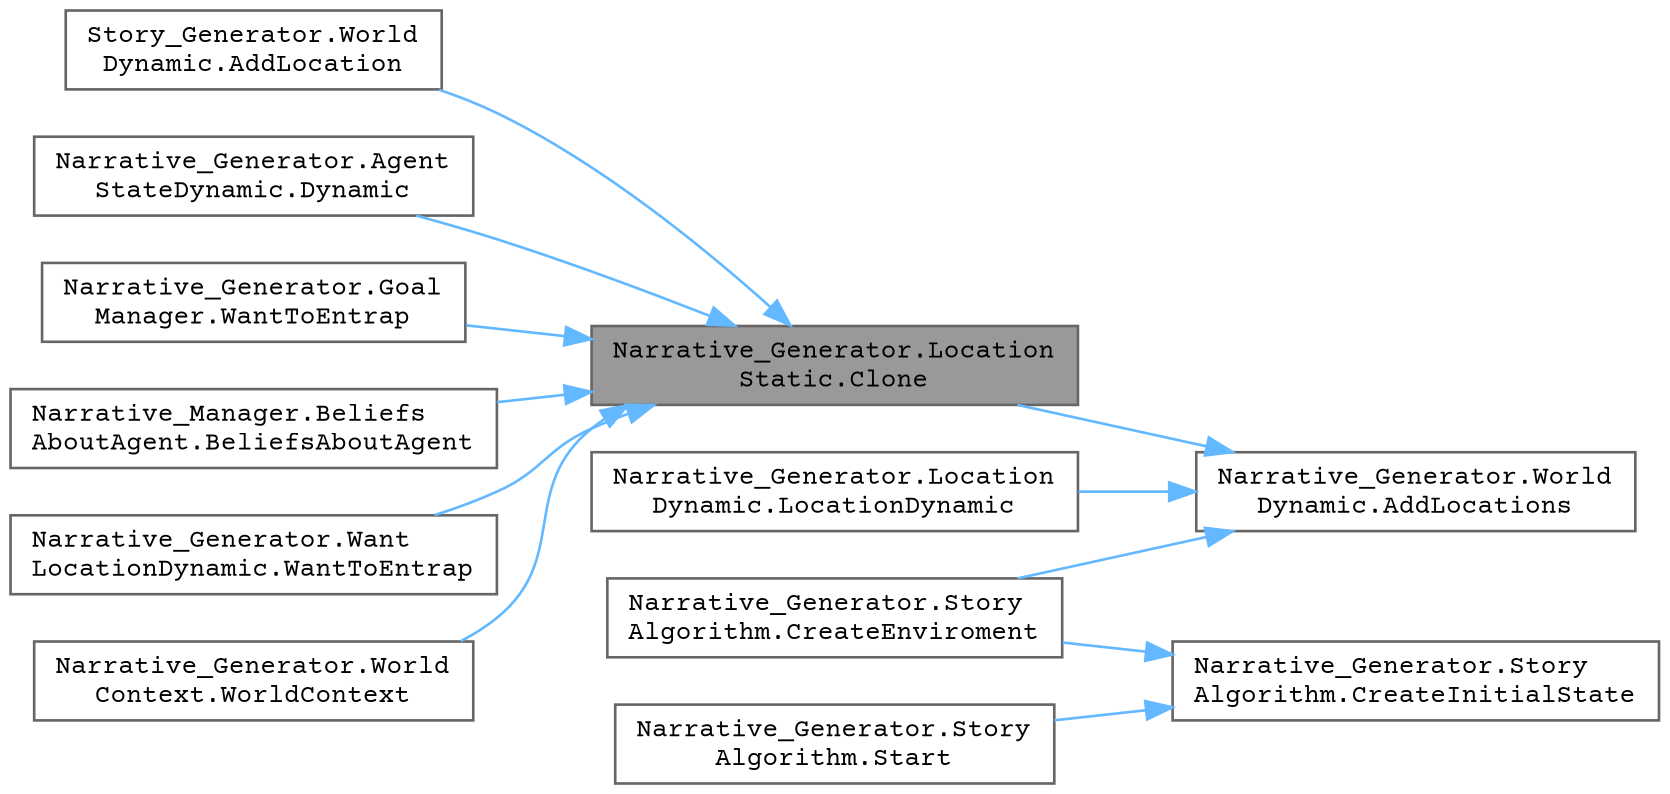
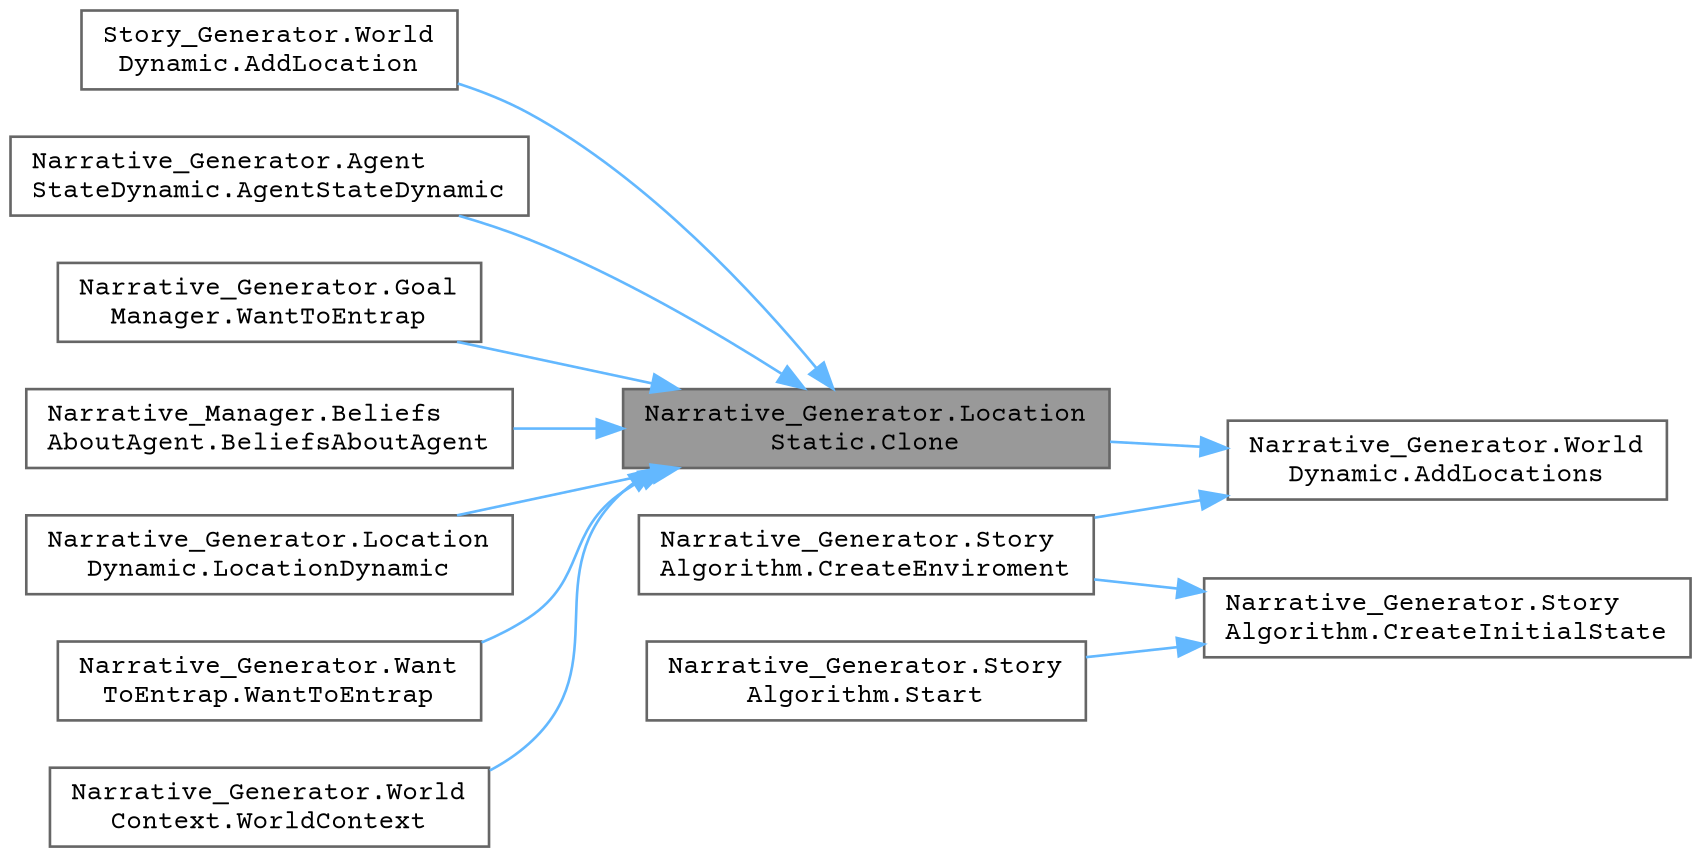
node "Narrative_Generator.Agent StateDynamic.Dynamic": label "Narrative_Generator.Agent StateDynamic.Dynamic" -> "Narrative_Generator.Agent StateDynamic.AgentStateDynamic"
edge "Narrative_Generator.Location Dynamic.LocationDynamic" -> "Narrative_Generator.World Dynamic.AddLocations": now "Narrative_Generator.Location Dynamic.LocationDynamic" -> "Narrative_Generator.Location Static.Clone"
node "Narrative_Generator.Want LocationDynamic.WantToEntrap": label "Narrative_Generator.Want LocationDynamic.WantToEntrap" -> "Narrative_Generator.Want ToEntrap.WantToEntrap"
